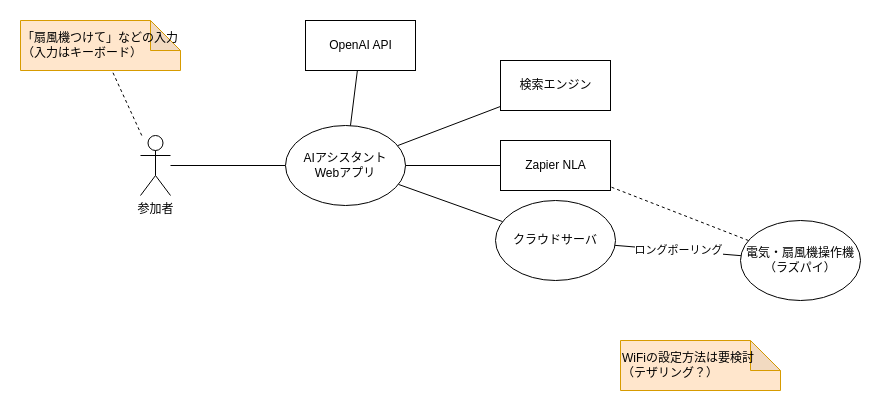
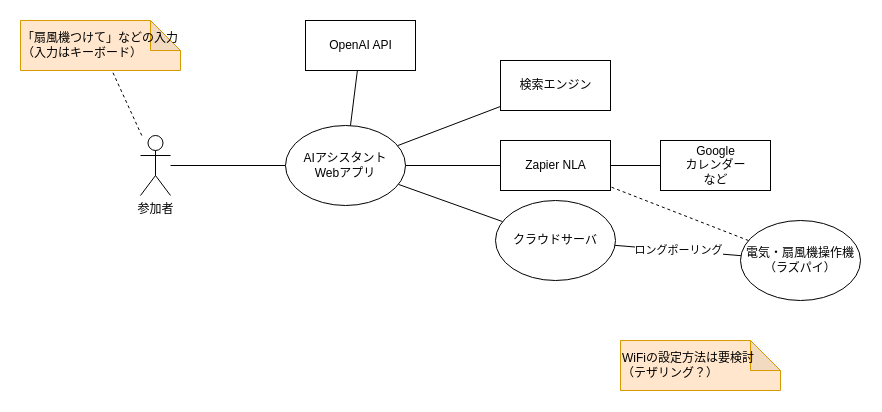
edge "Zapier NLA" -- "Google カレンダー など": added
node "Google カレンダー など": added
